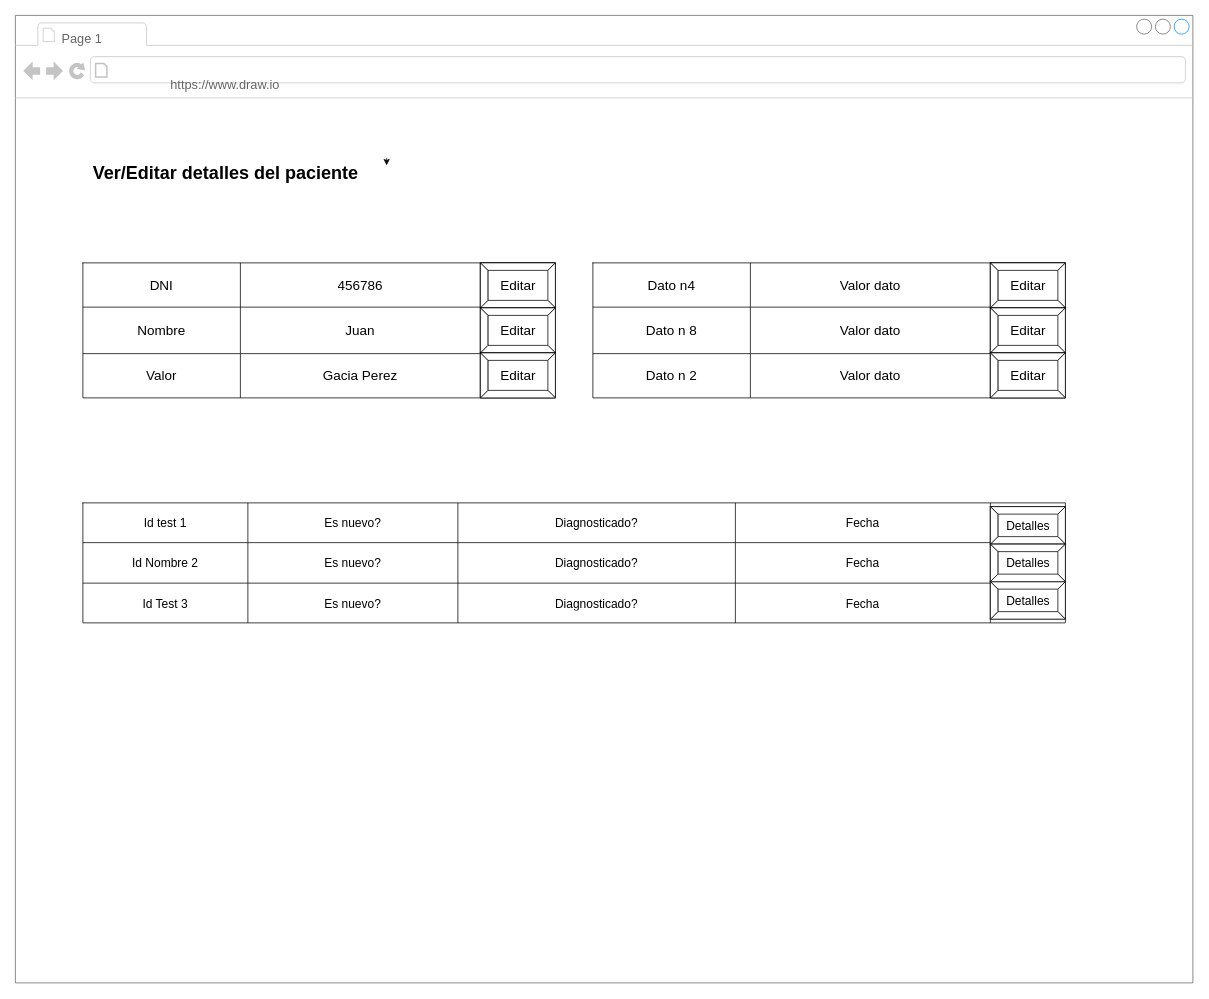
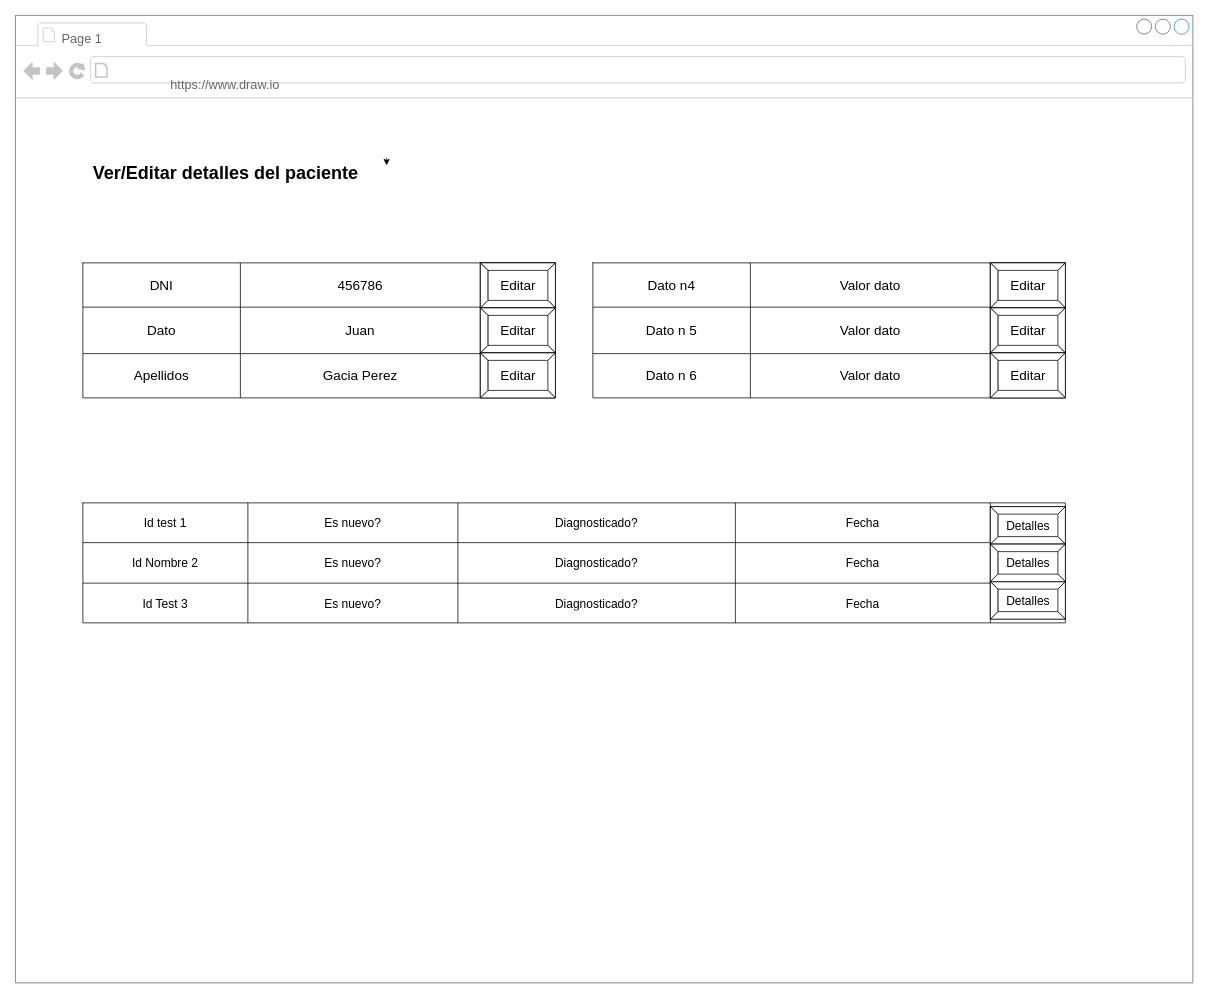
node "Nombre": label "Nombre" -> "Dato"
node "Dato n 8": label "Dato n 8" -> "Dato n 5"
node "Valor": label "Valor" -> "Apellidos"
node "Dato n 2": label "Dato n 2" -> "Dato n 6"
